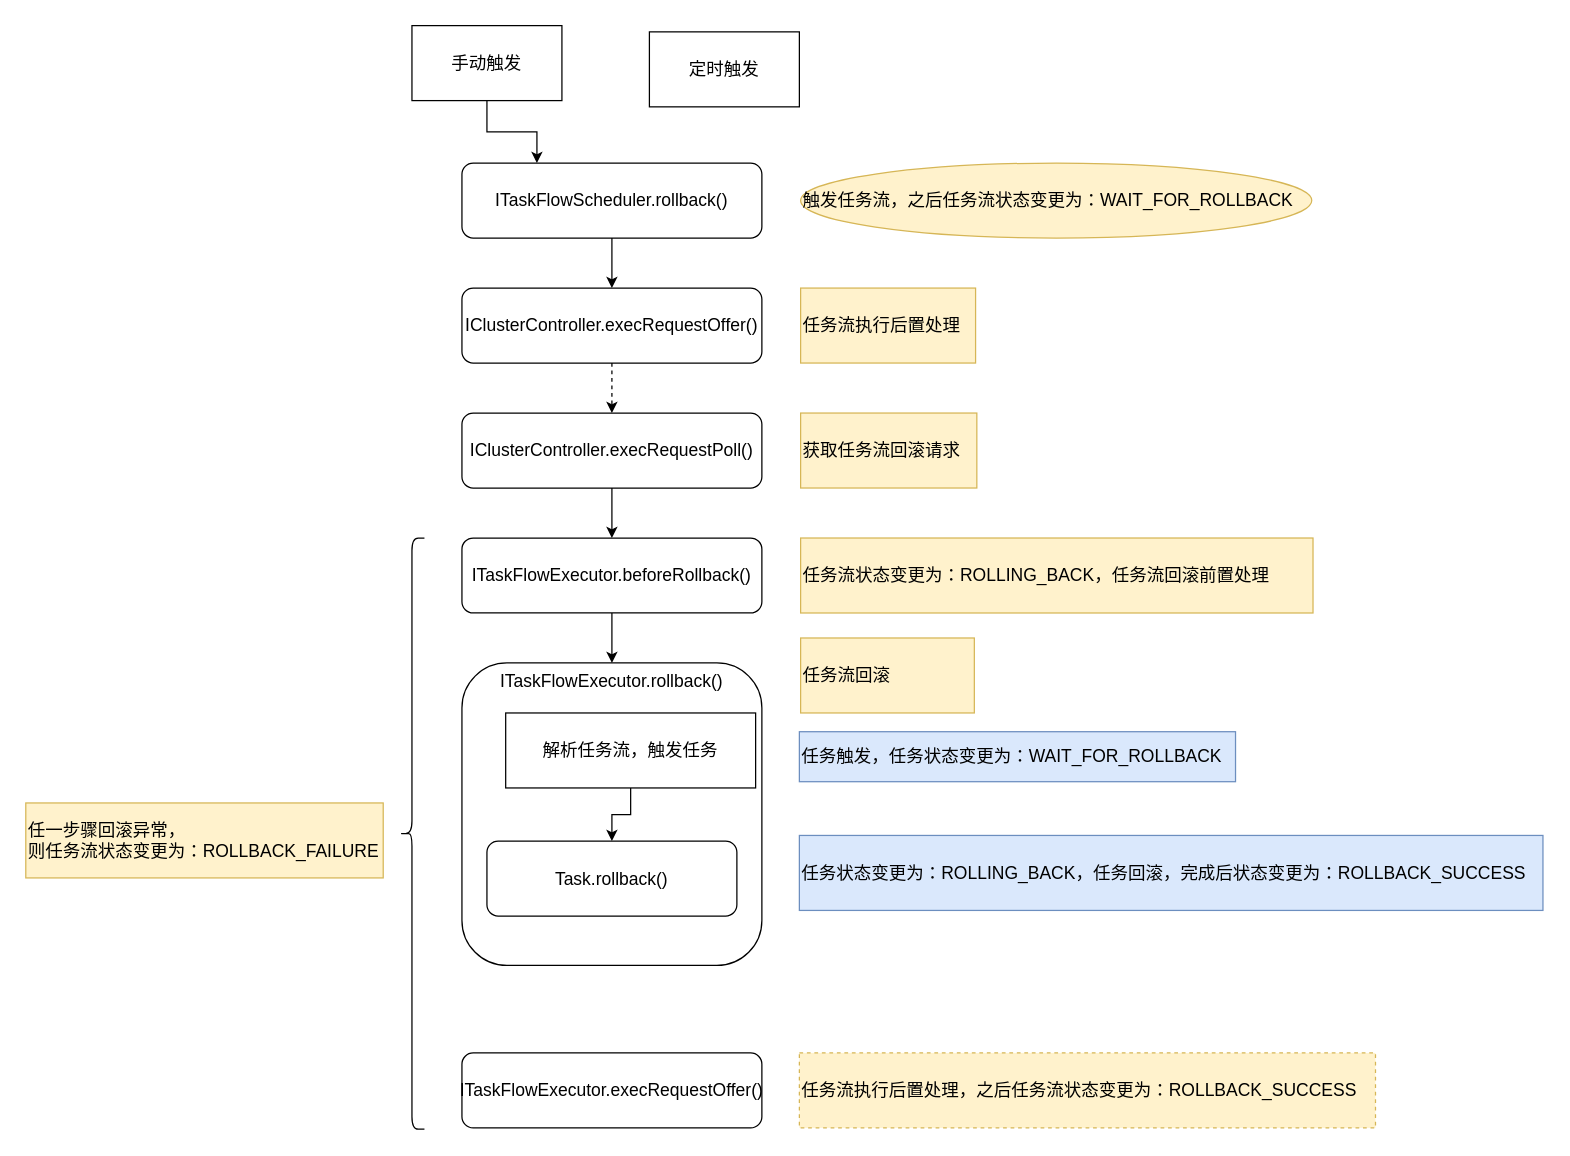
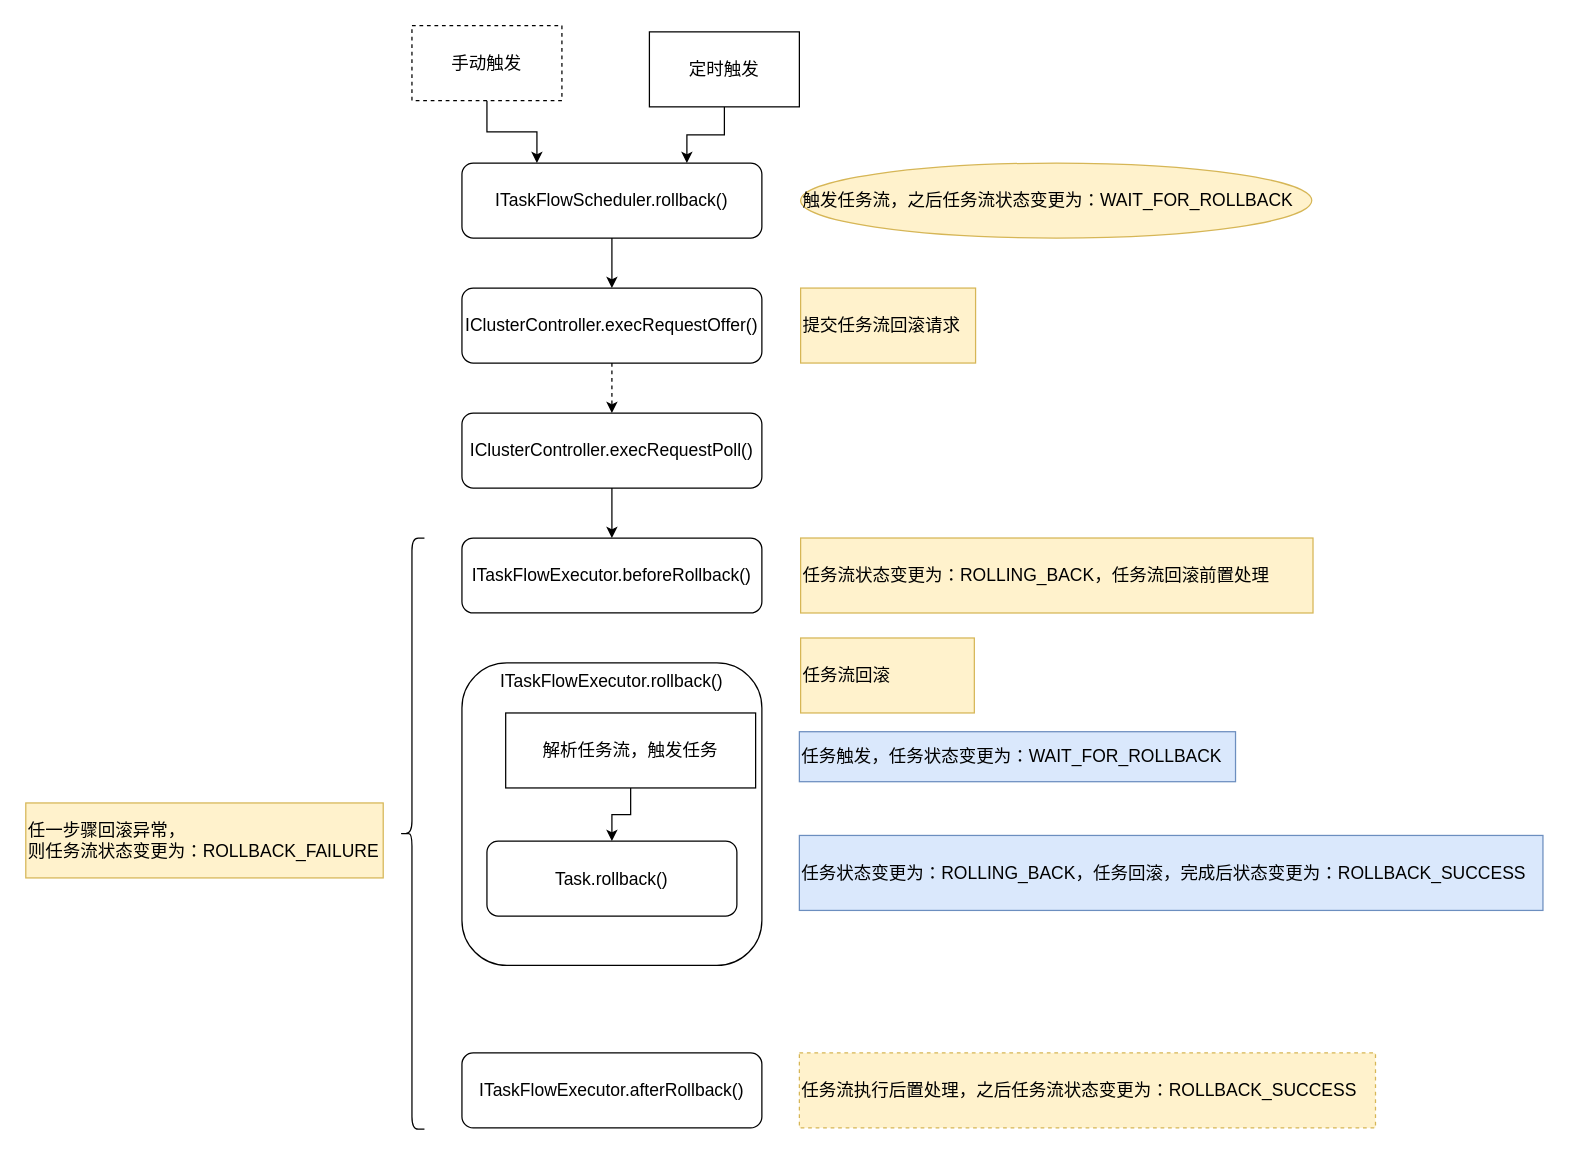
node "手动触发": style solid -> dashed
edge "定时触发" -> "ITaskFlowScheduler.rollback()": added
node "任务流执行后置处理": label "任务流执行后置处理" -> "提交任务流回滚请求"
node "获取任务流回滚请求": removed
edge "ITaskFlowExecutor.beforeRollback()" -> "ITaskFlowExecutor.rollback()": removed
node "ITaskFlowExecutor.execRequestOffer()": label "ITaskFlowExecutor.execRequestOffer()" -> "ITaskFlowExecutor.afterRollback()"
